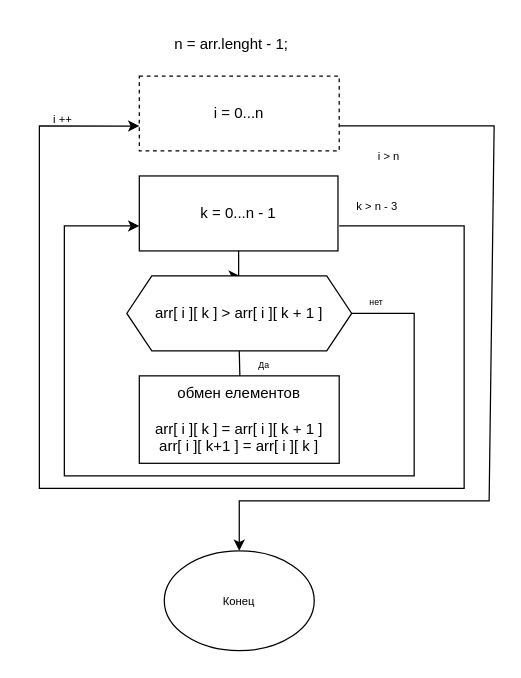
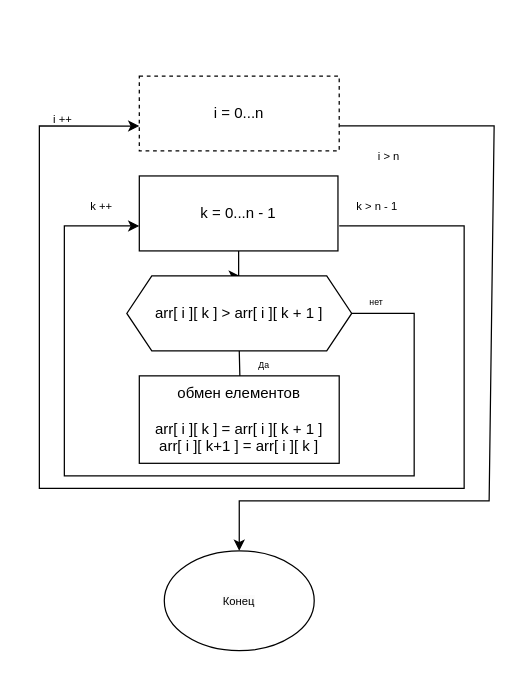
node "n = arr.lenght - 1;": removed
node "k ++": added
node "k > n - 3": label "k > n - 3" -> "k > n - 1"
